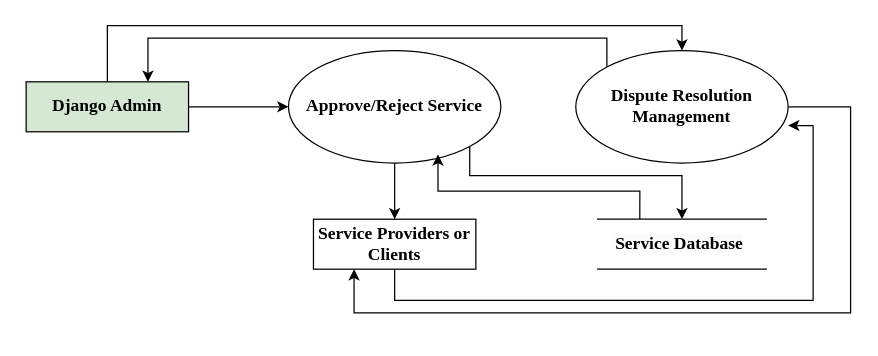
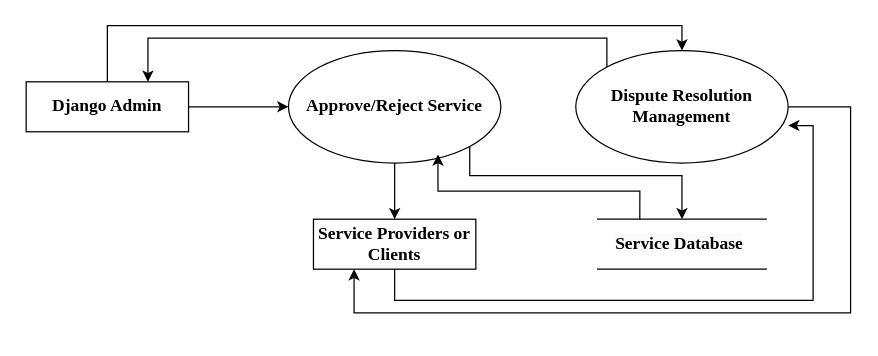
node "Django Admin": fillcolor #d5e8d4 -> #ffffff
